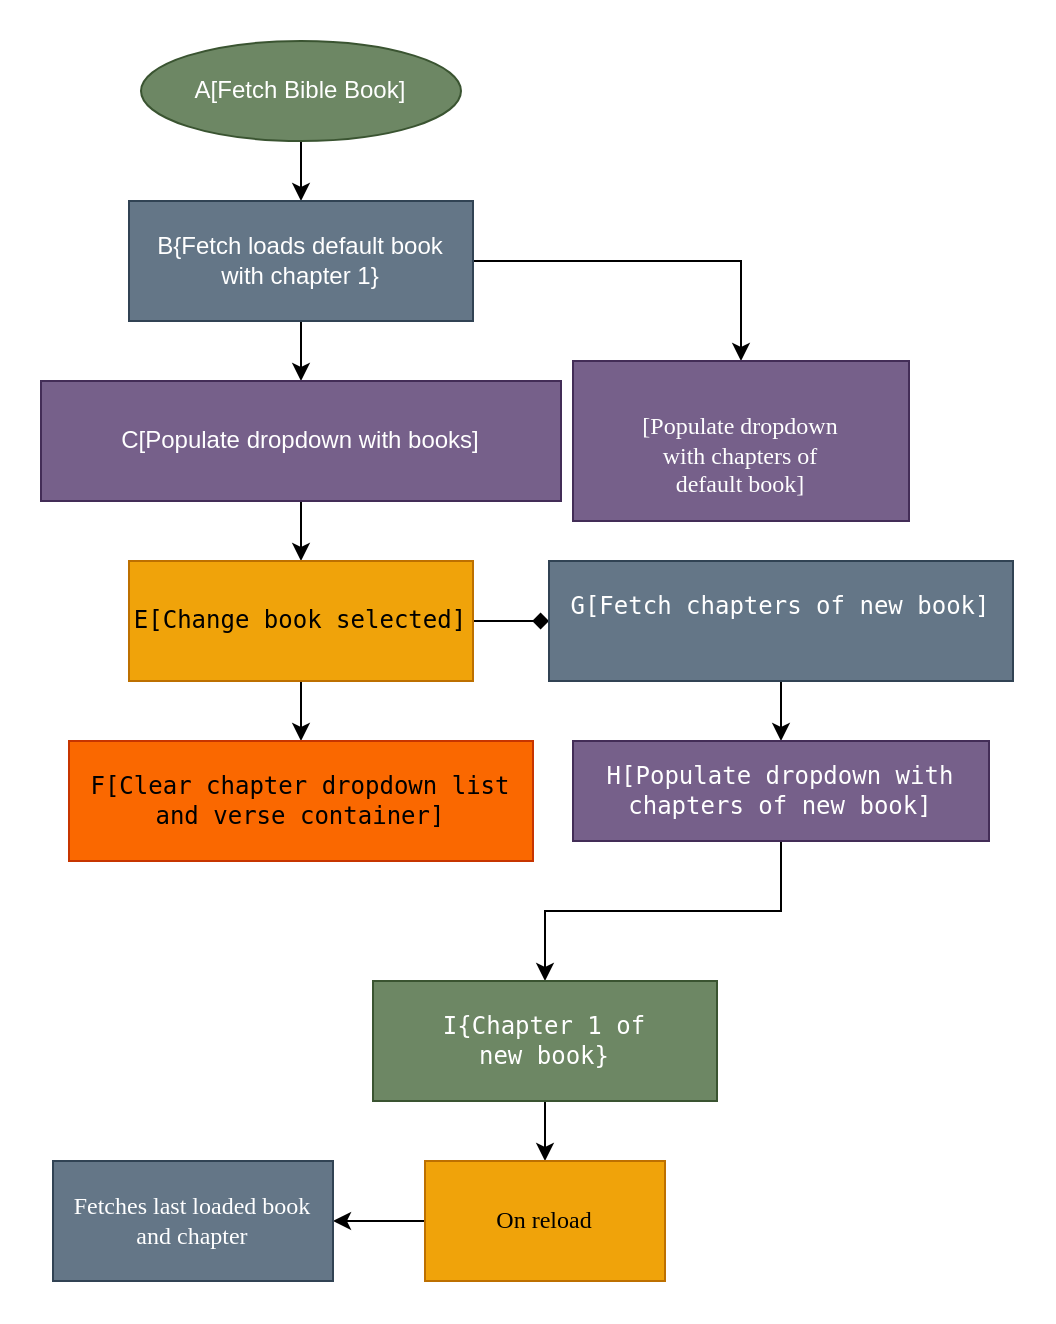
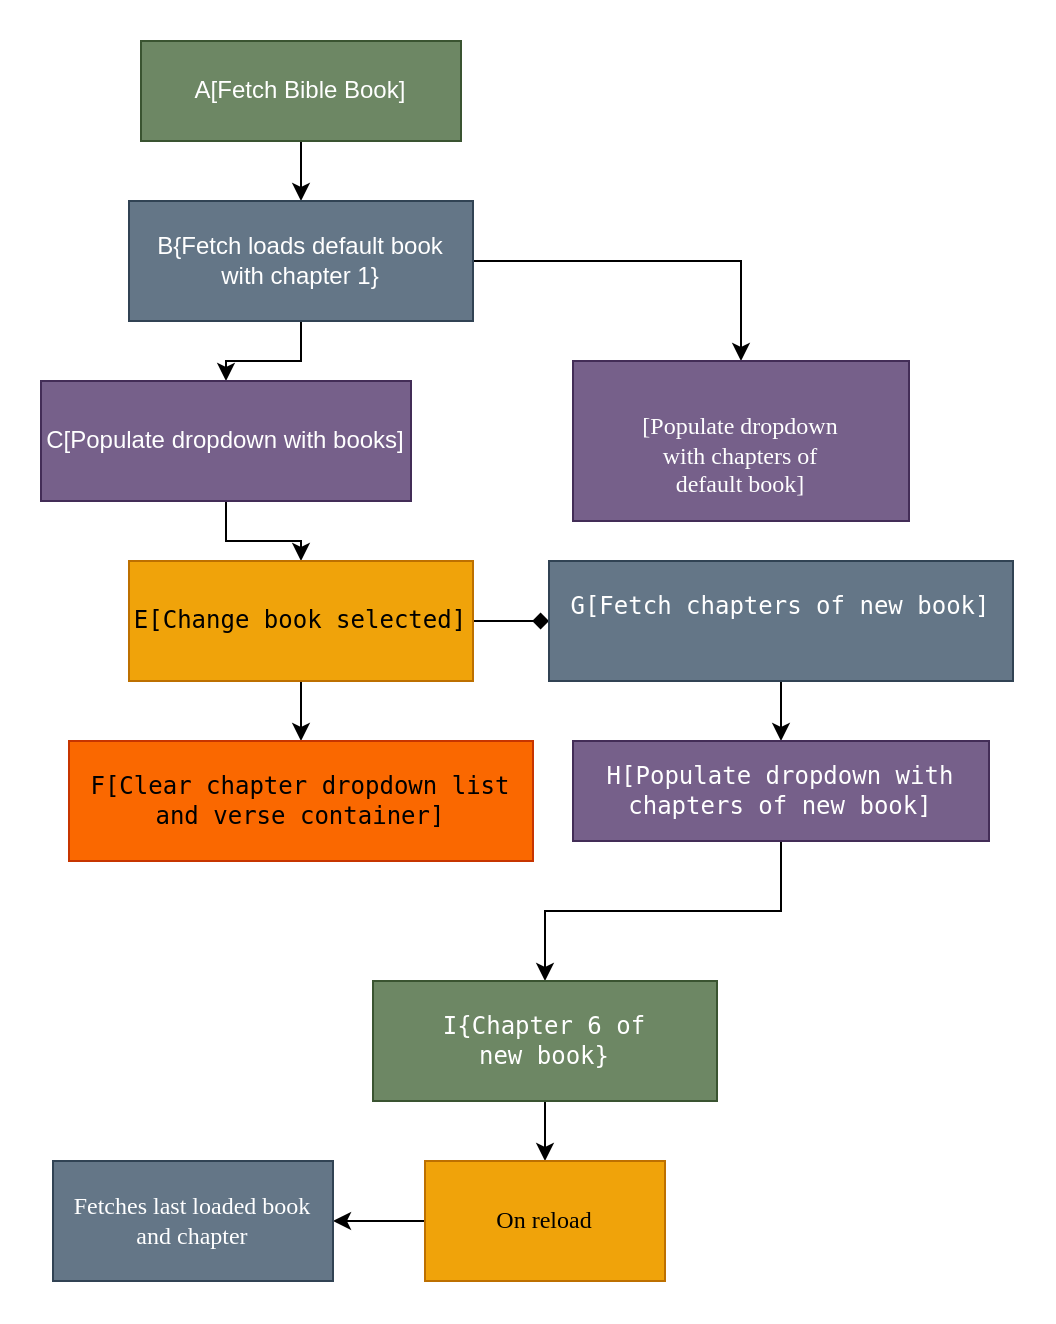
node "A[Fetch Bible Book]": shape ellipse -> rectangle
node "C[Populate dropdown with books]": size 520x120 -> 370x120
node "I{Chapter 1 of new book}": label "I{Chapter 1 of new book}" -> "I{Chapter 6 of new book}"
